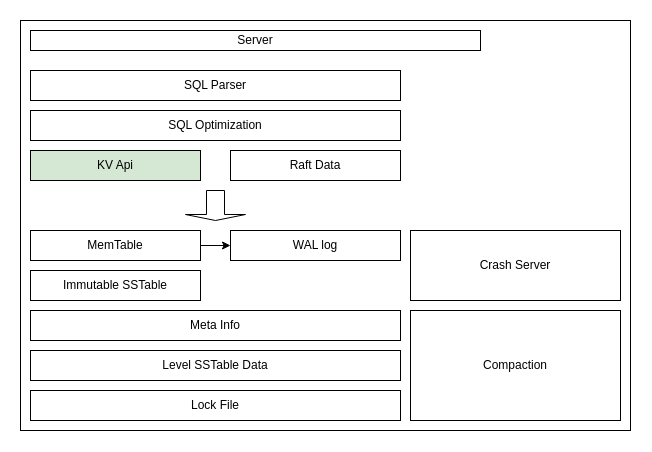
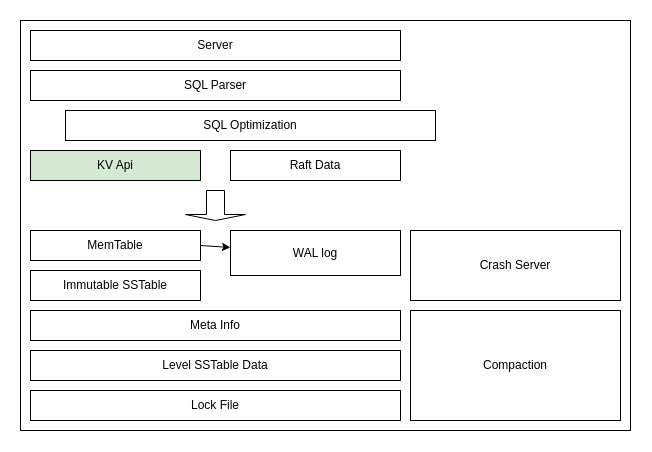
node "Server": size 450x20 -> 370x30
node "SQL Optimization": moved (216, 126) -> (251, 126)
node "WAL log": size 170x30 -> 170x45
